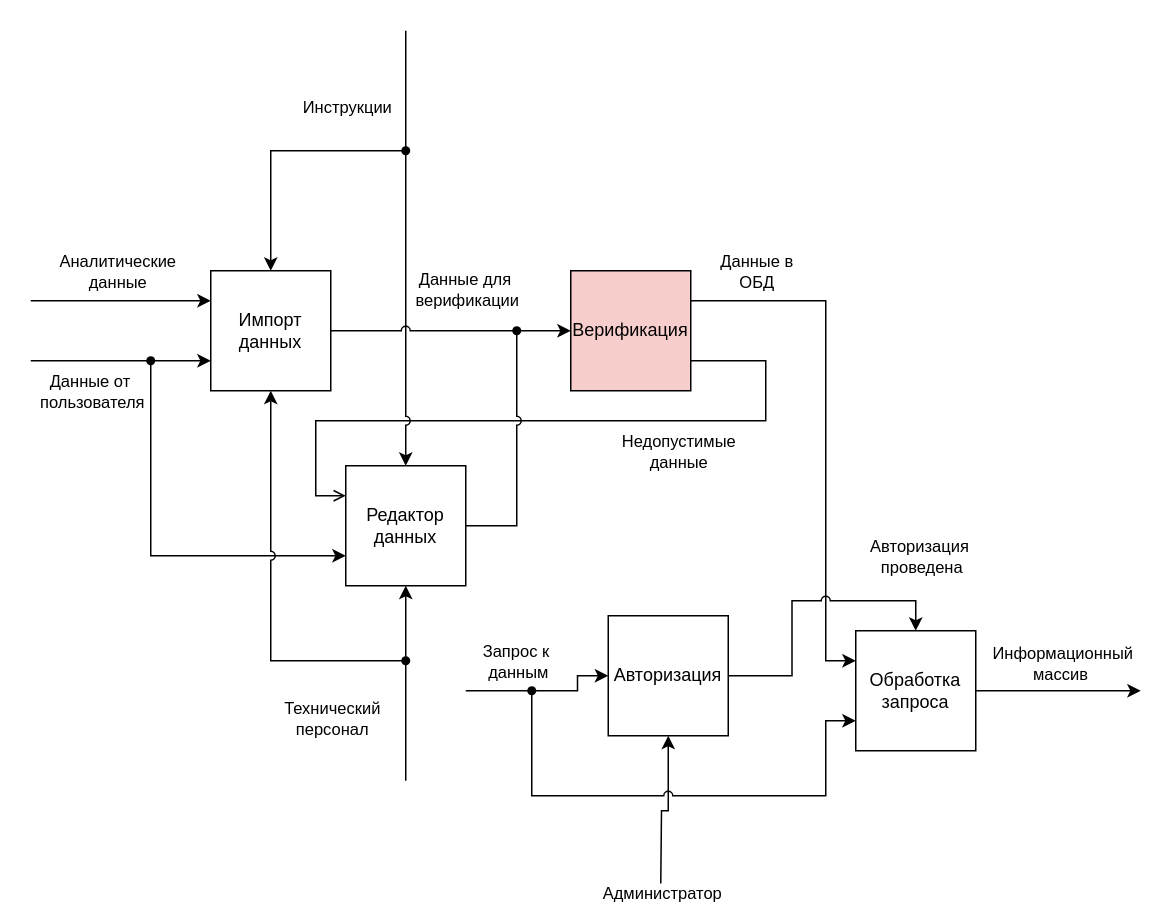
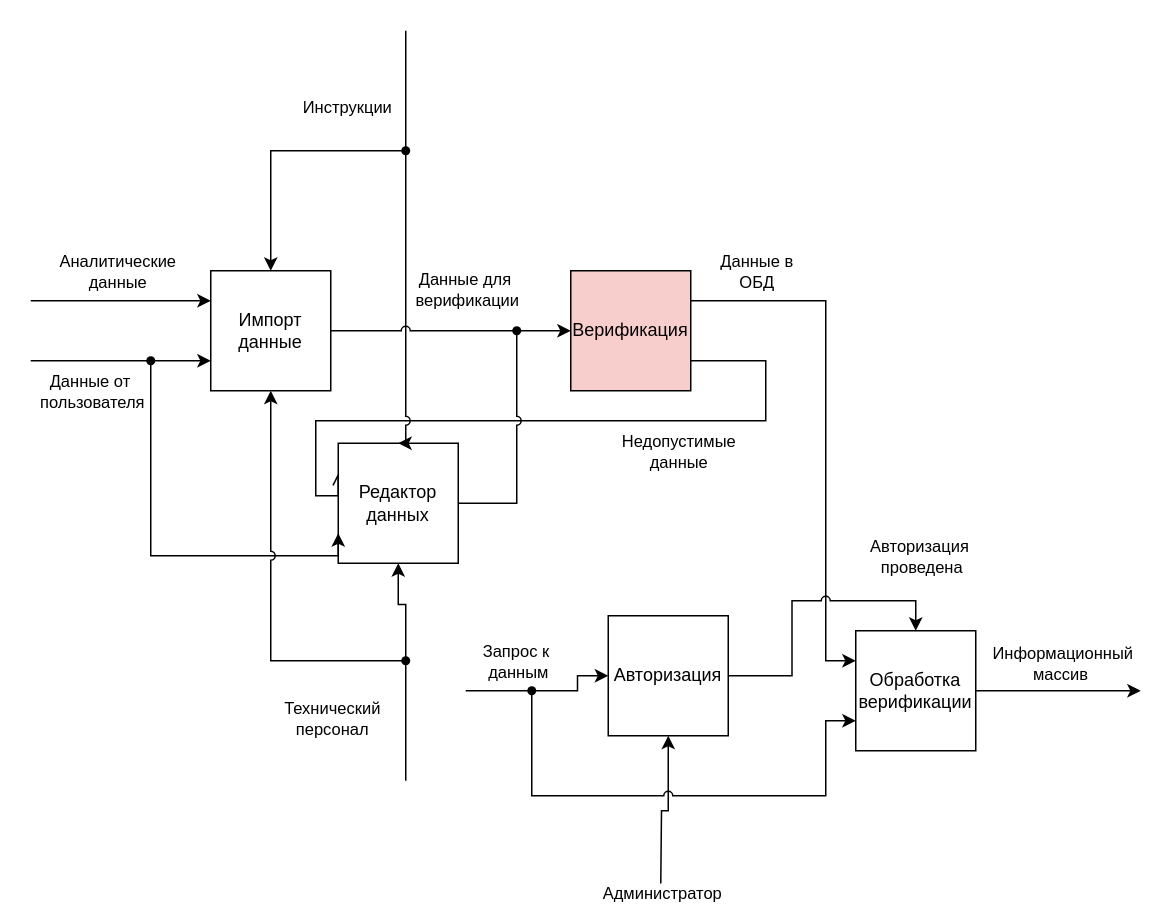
node "Импорт данных": label "Импорт данных" -> "Импорт данные"
node "Редактор данных": moved (406, 526) -> (398, 503)
node "Обработка запроса": label "Обработка запроса" -> "Обработка верификации"
